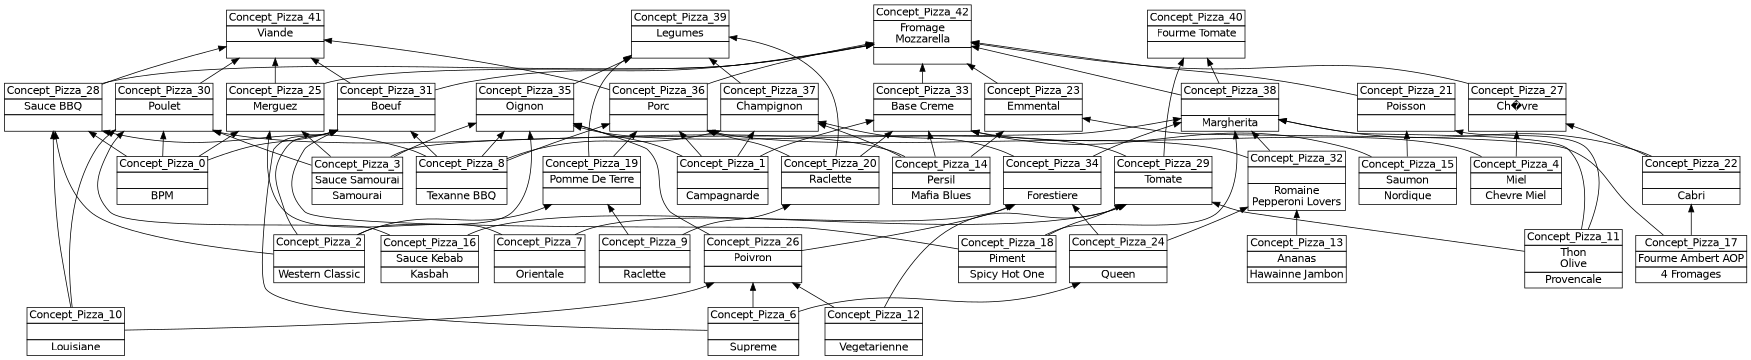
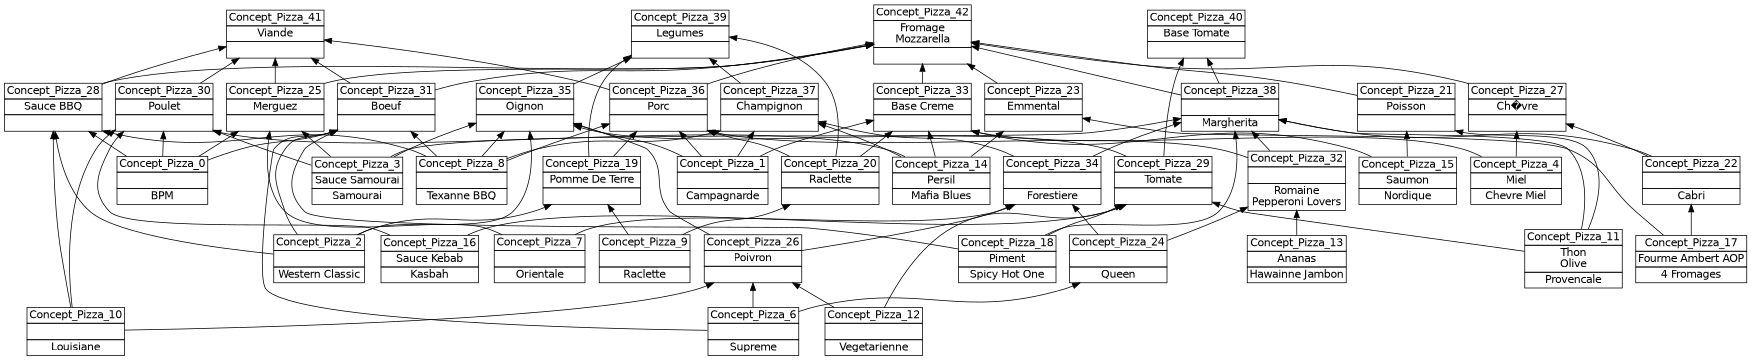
node "Concept_Pizza_40": text "Fourme Tomate" -> "Base Tomate"
